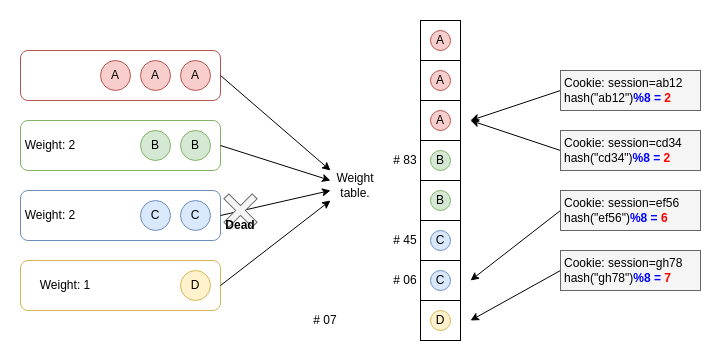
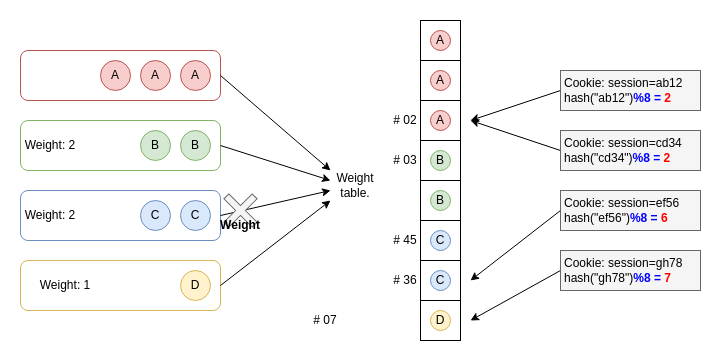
node "# 02": added
node "# 83": label "# 83" -> "# 03"
node "Dead": label "Dead" -> "Weight"
node "# 06": label "# 06" -> "# 36"
